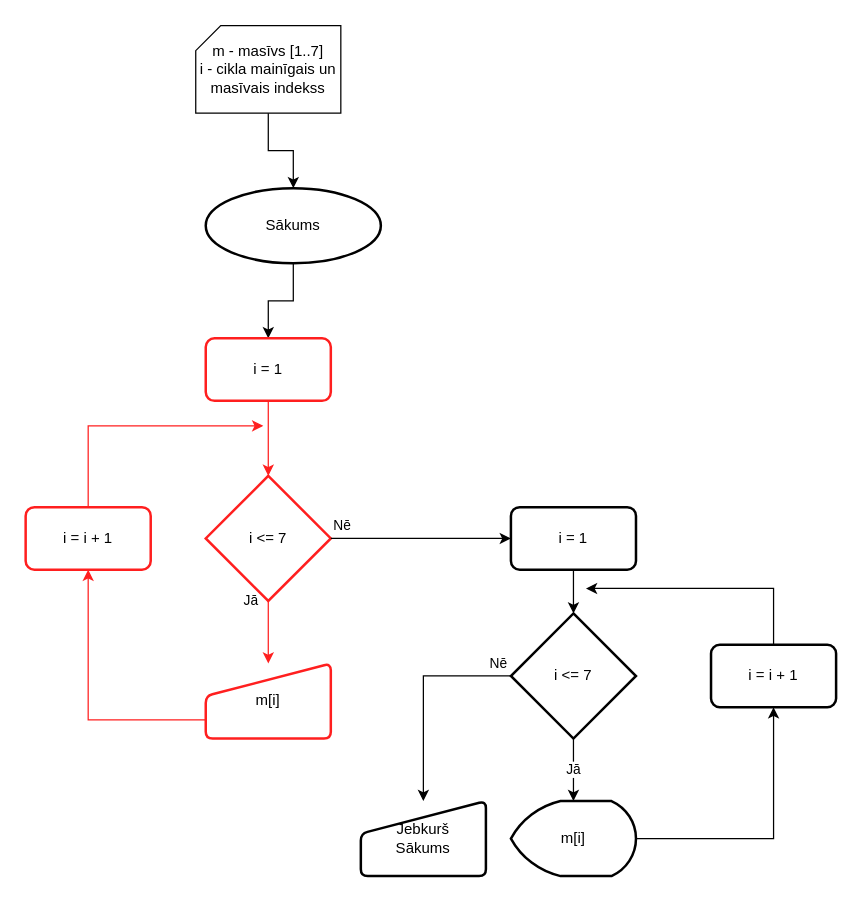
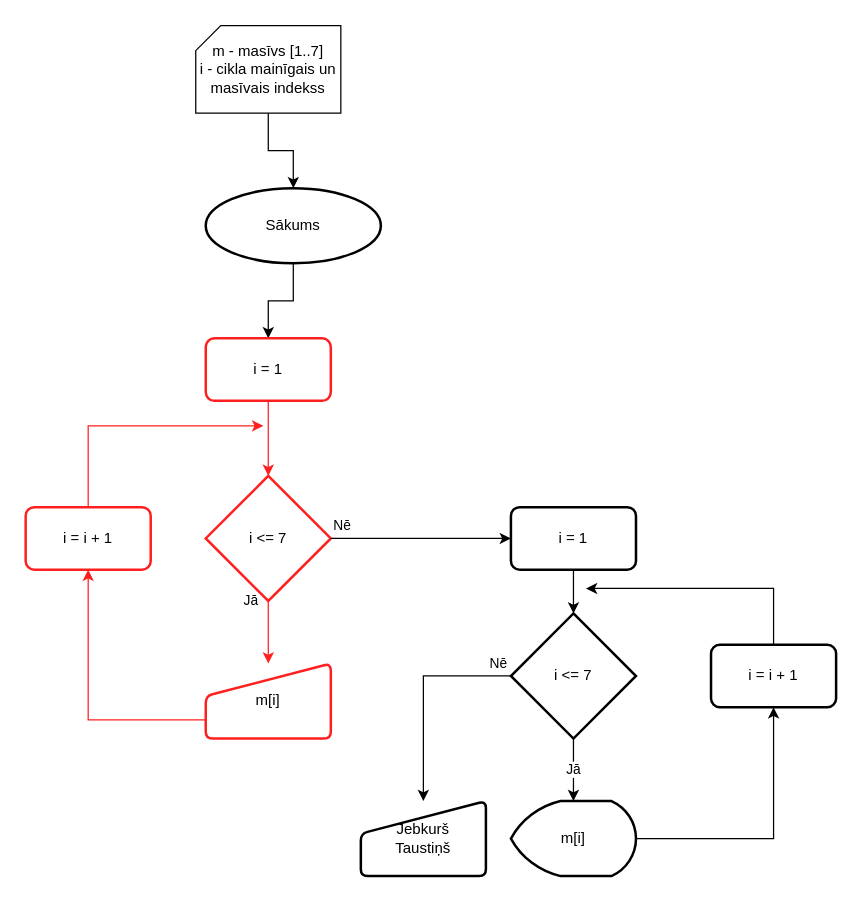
node "Jebkurš Sākums": label "Jebkurš Sākums" -> "Jebkurš Taustiņš"
